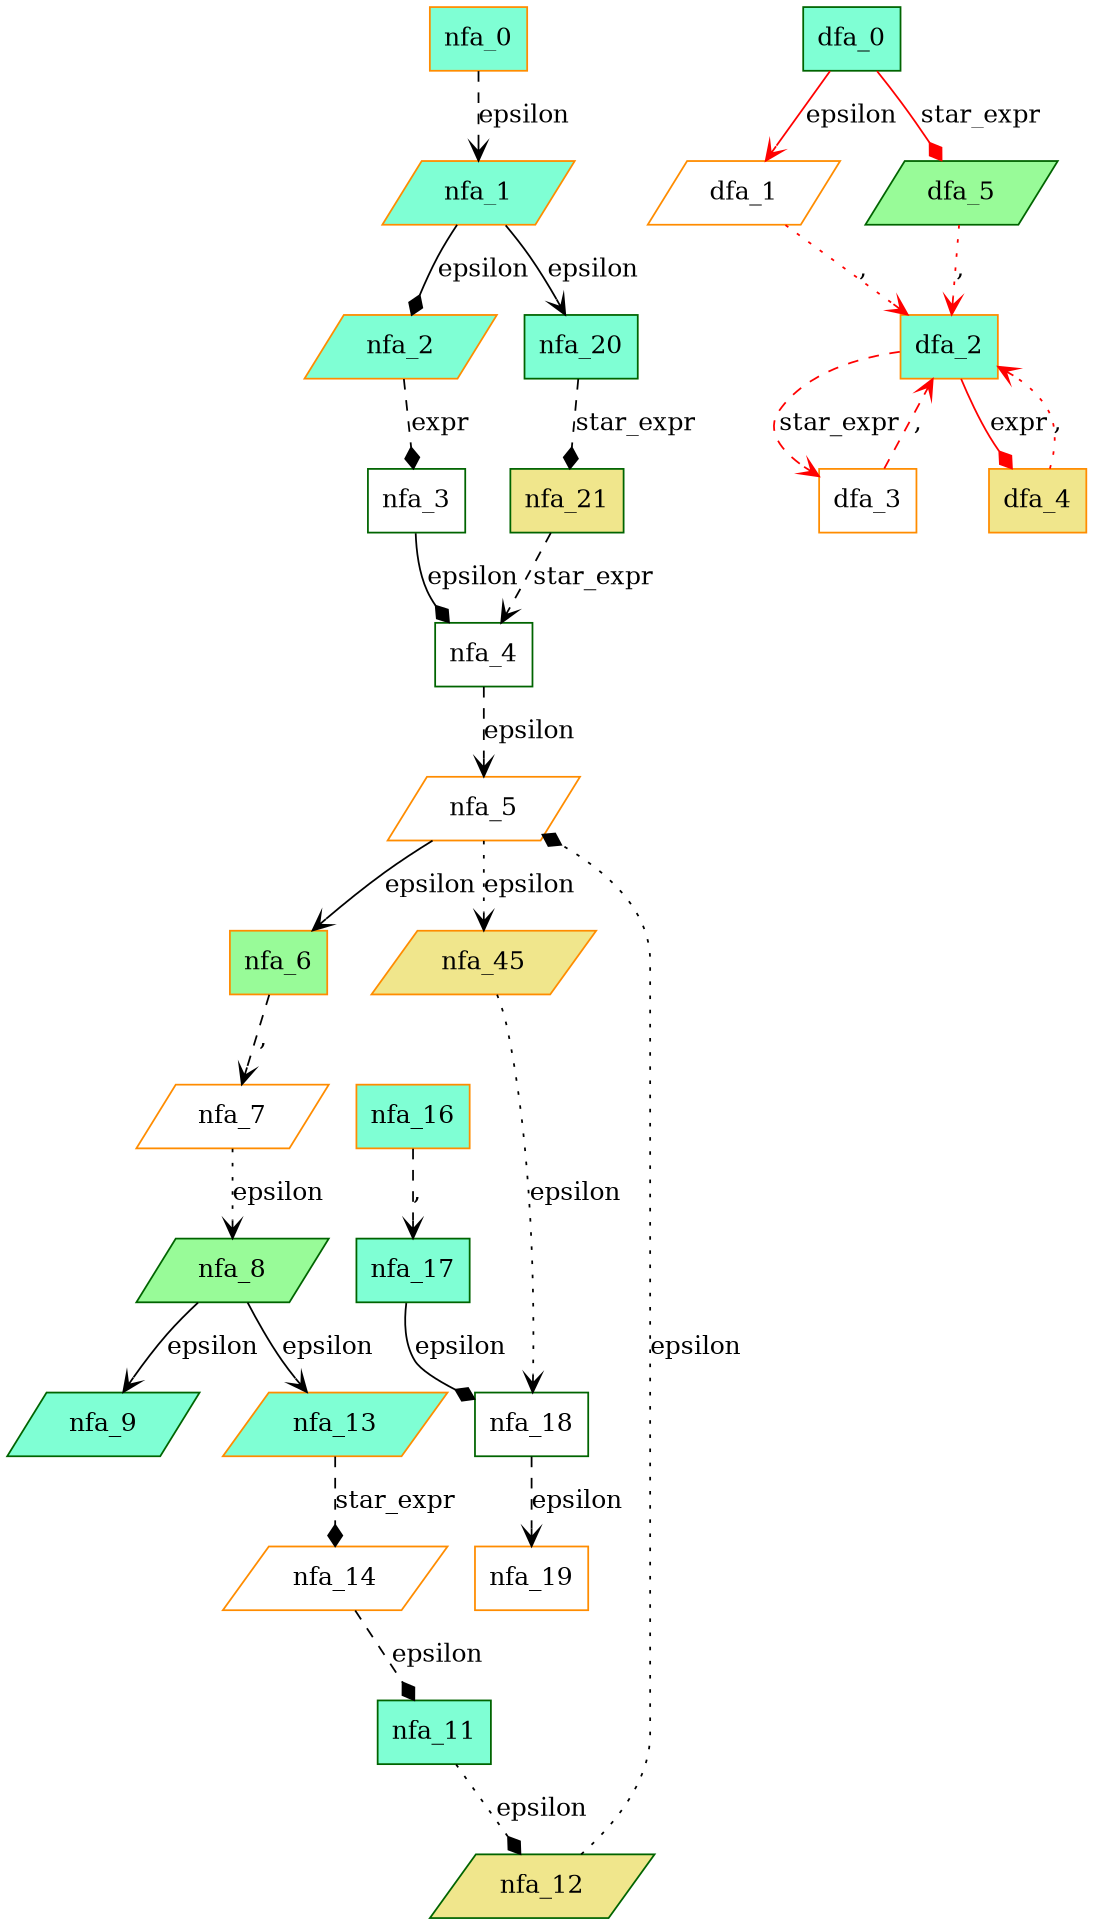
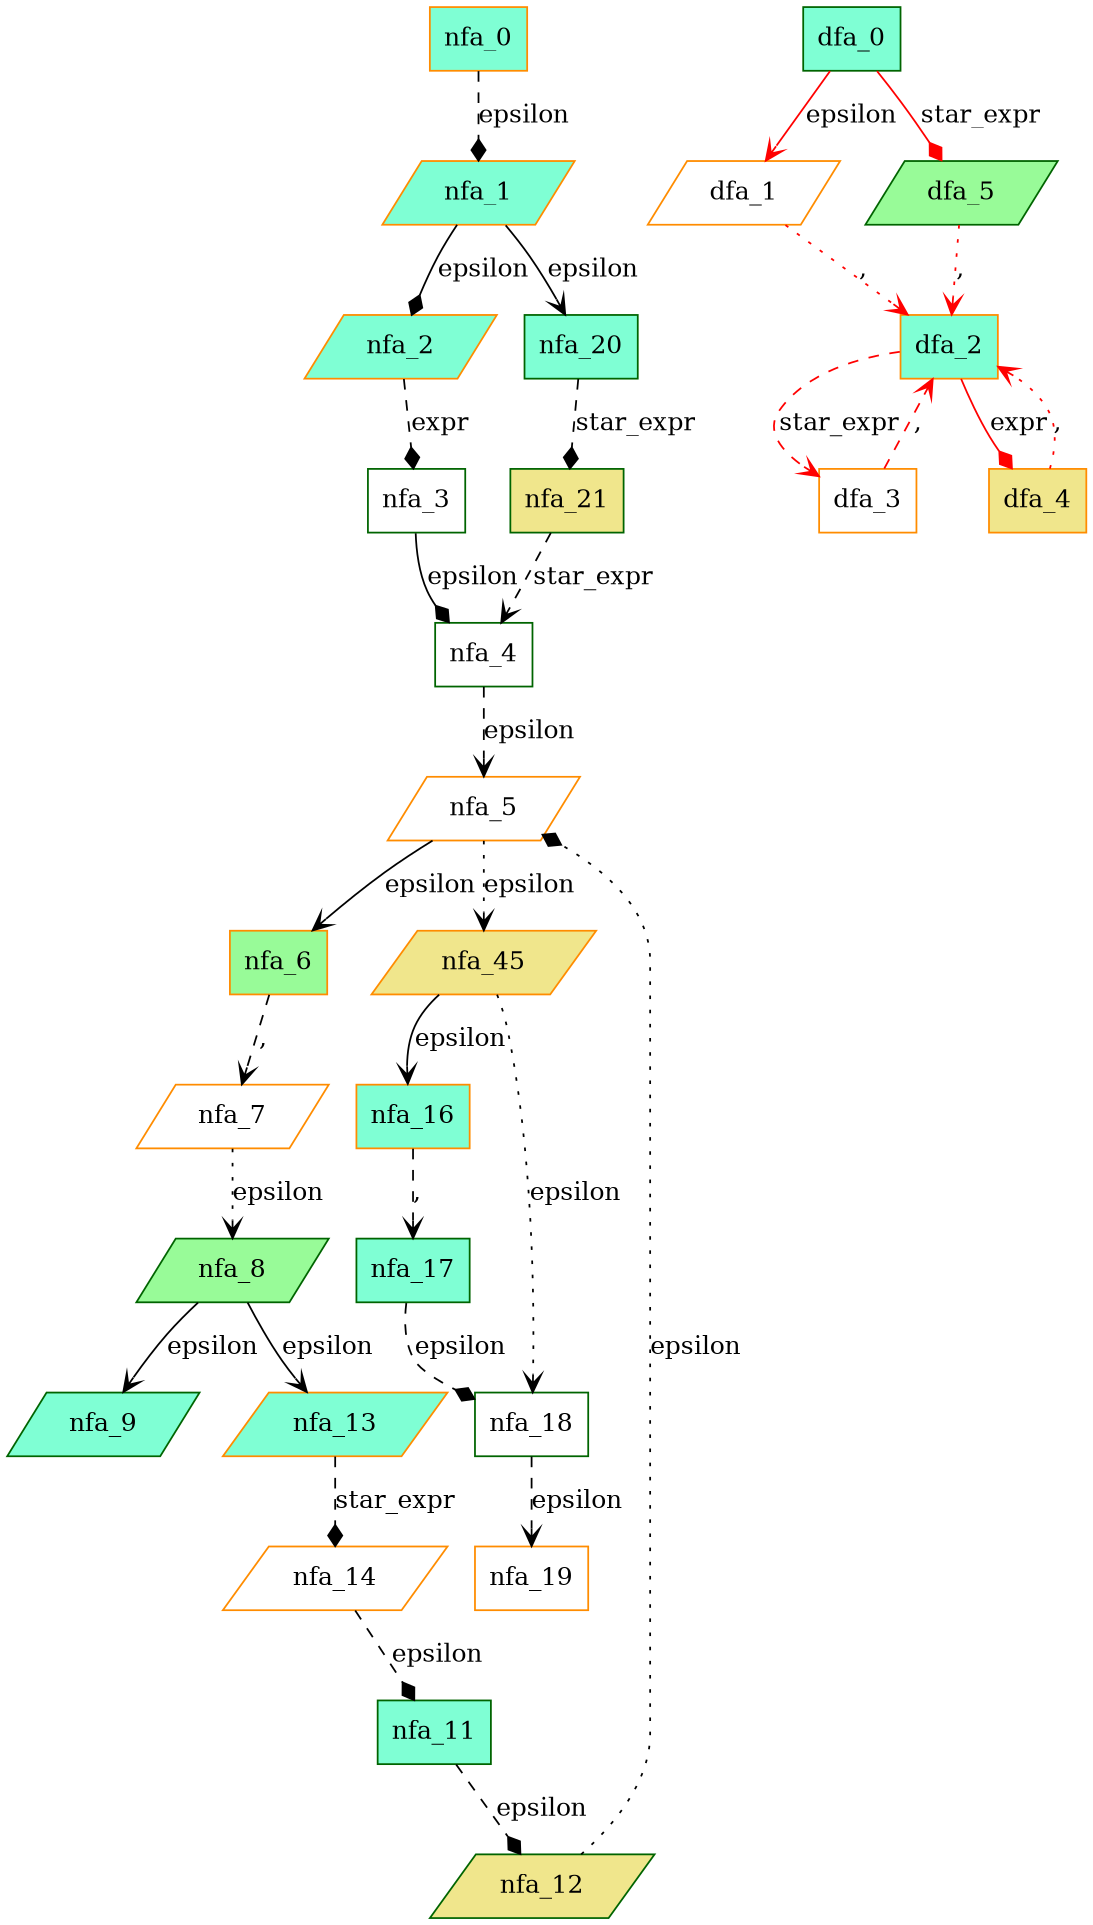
edge "nfa_0" -> "nfa_1": arrowhead vee -> diamond
edge "nfa_45" -> "nfa_16": added, label "epsilon"
edge "nfa_17" -> "nfa_18": style solid -> dashed
edge "nfa_11" -> "nfa_12": style dotted -> dashed
